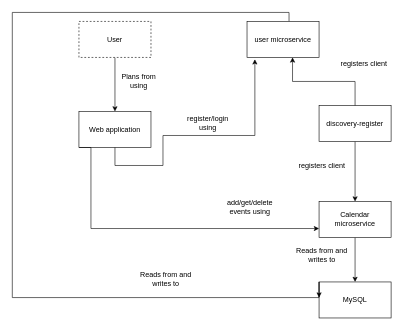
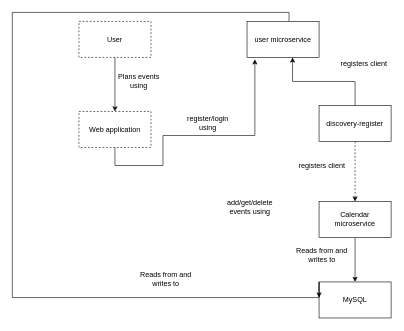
node "Plans from using": label "Plans from using" -> "Plans events using"
node "Web application": style solid -> dashed
edge "discovery-register" -> "Calendar microservice": style solid -> dashed
edge "Web application" -> "Calendar microservice": removed
